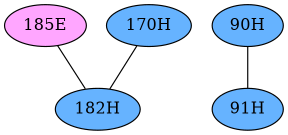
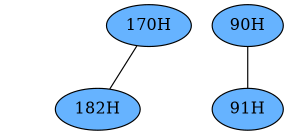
node "185E": removed
